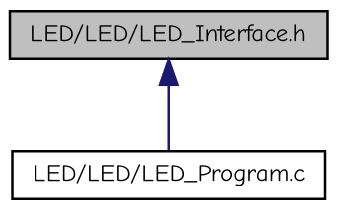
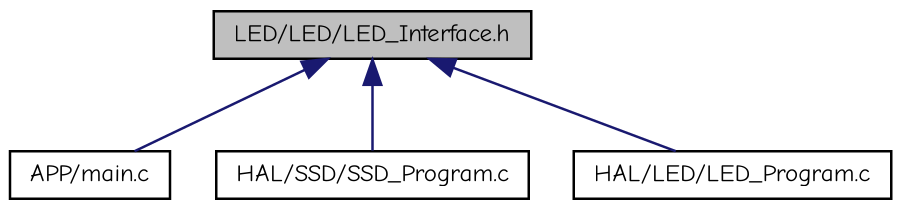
node "APP/main.c": added
node "LED/LED/LED_Program.c": label "LED/LED/LED_Program.c" -> "HAL/LED/LED_Program.c"
node "HAL/SSD/SSD_Program.c": added
